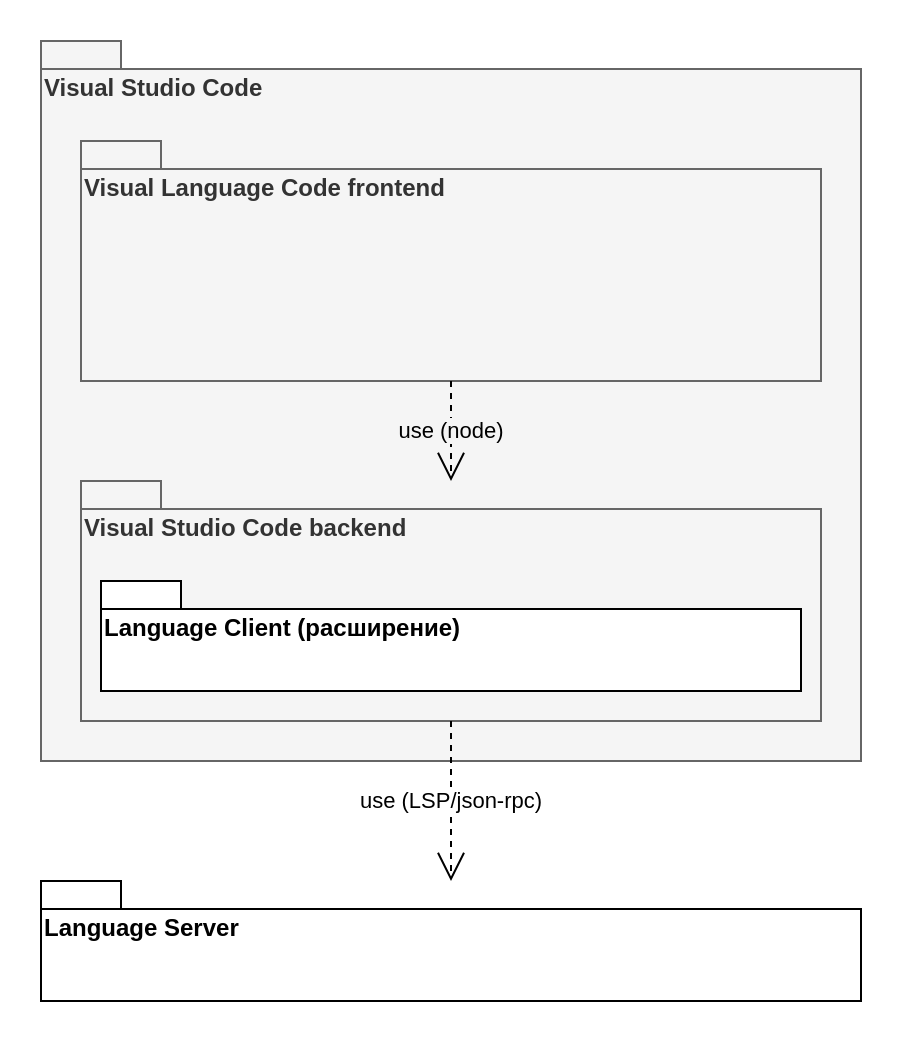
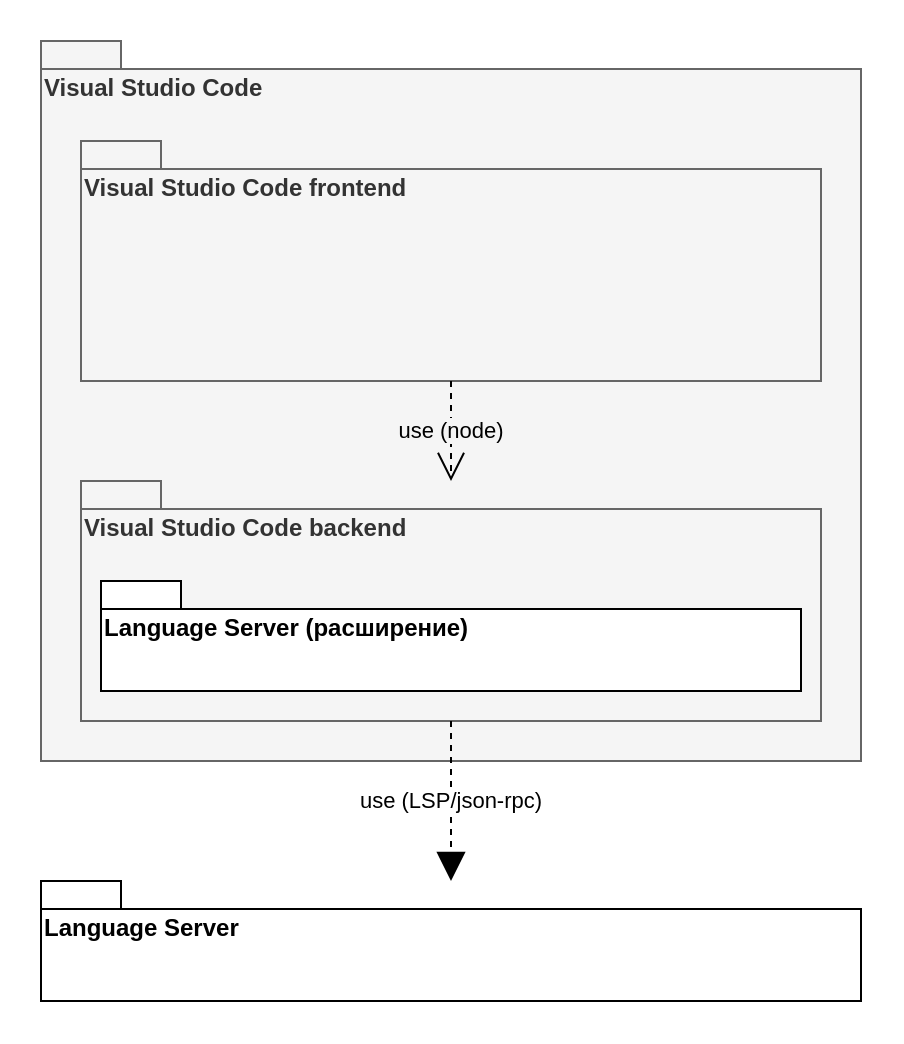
node "Visual Language Code frontend": label "Visual Language Code frontend" -> "Visual Studio Code frontend"
node "Language Client (расширение)": label "Language Client (расширение)" -> "Language Server (расширение)"
edge "Visual Studio Code backend" -> "Language Server": arrowhead open -> block
